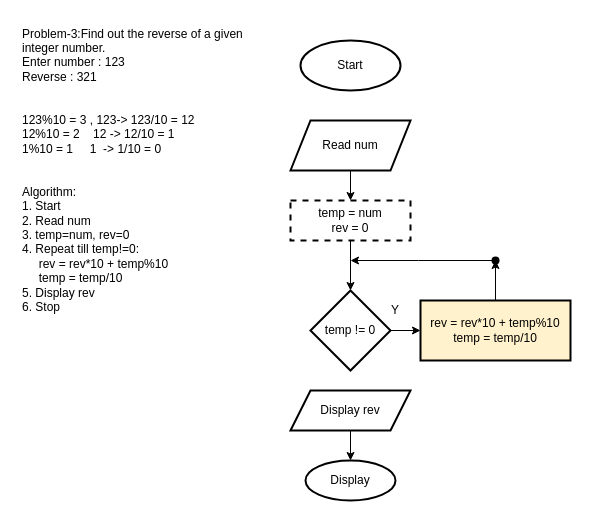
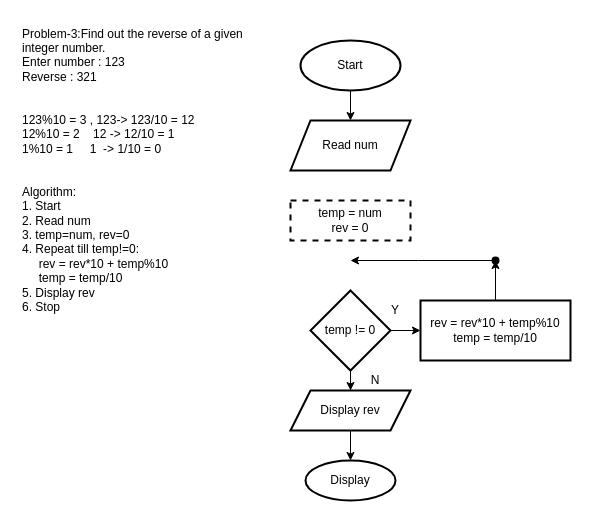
edge "Start" -> "Read num": added
edge "Read num" -> "temp = num rev = 0": removed
edge "temp = num rev = 0" -> "temp != 0": removed
node "rev = rev*10 + temp%10 temp = temp/10": fillcolor #fff2cc -> #ffffff
node "N": added
edge "temp != 0" -> "Display rev": added
